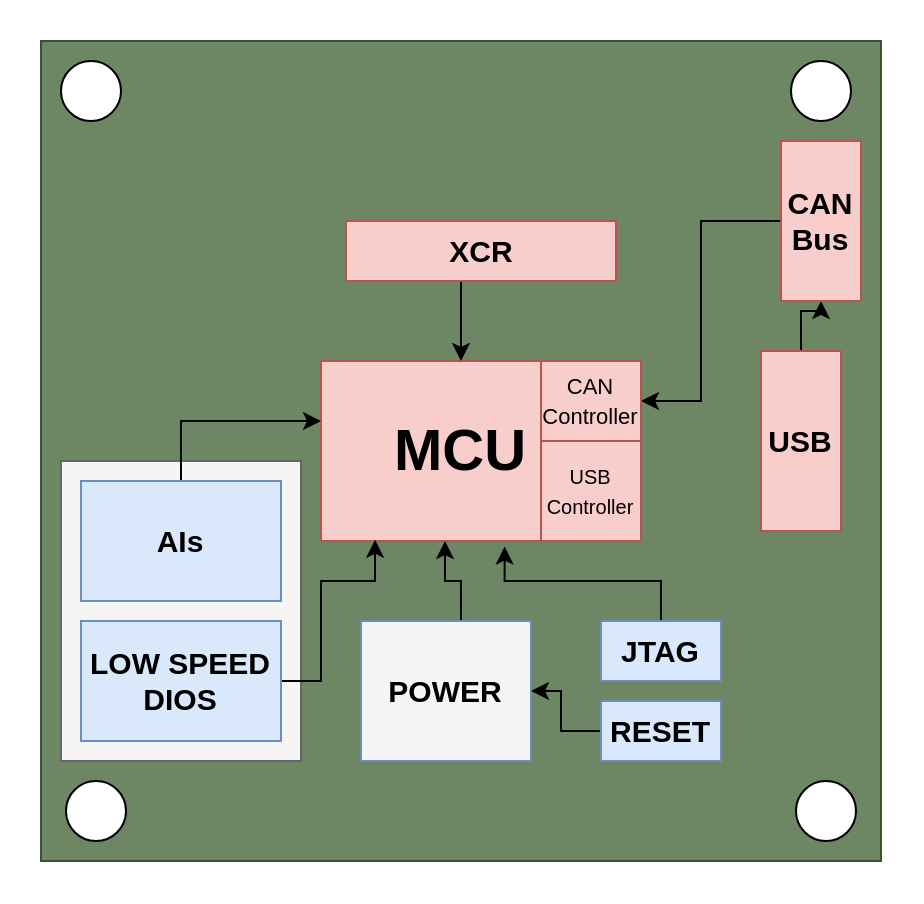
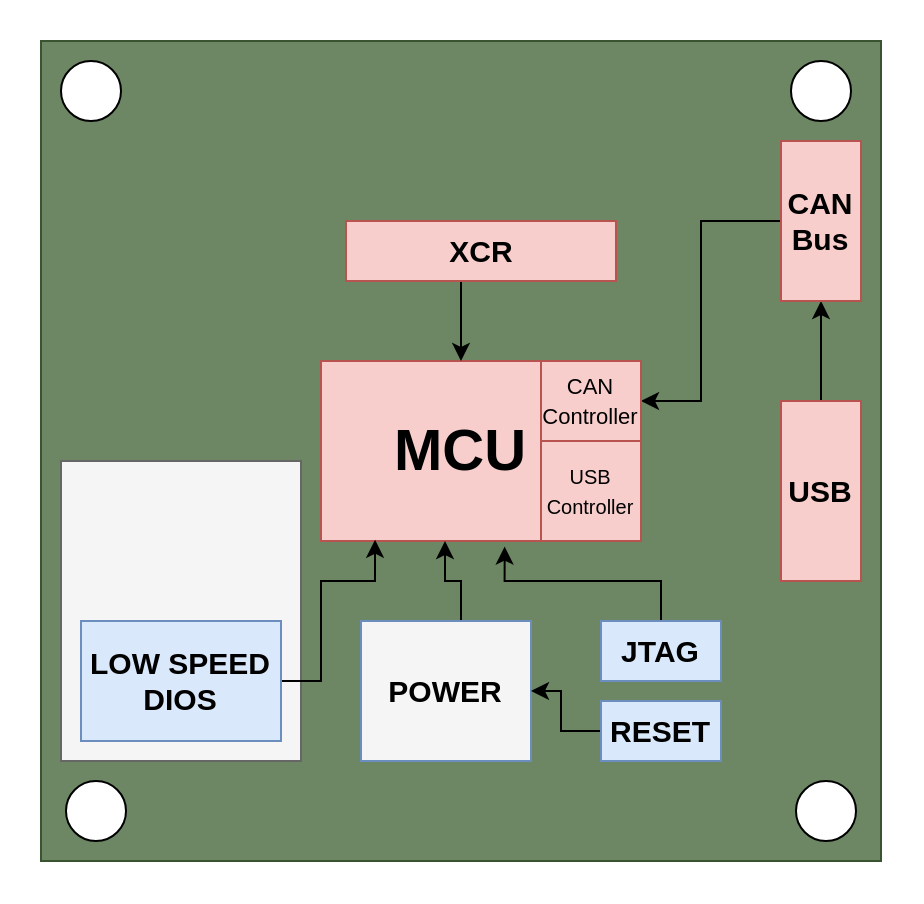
edge "AIs" -> "MCU": removed
node "USB": moved (801, 441) -> (821, 491)
node "AIs": removed
